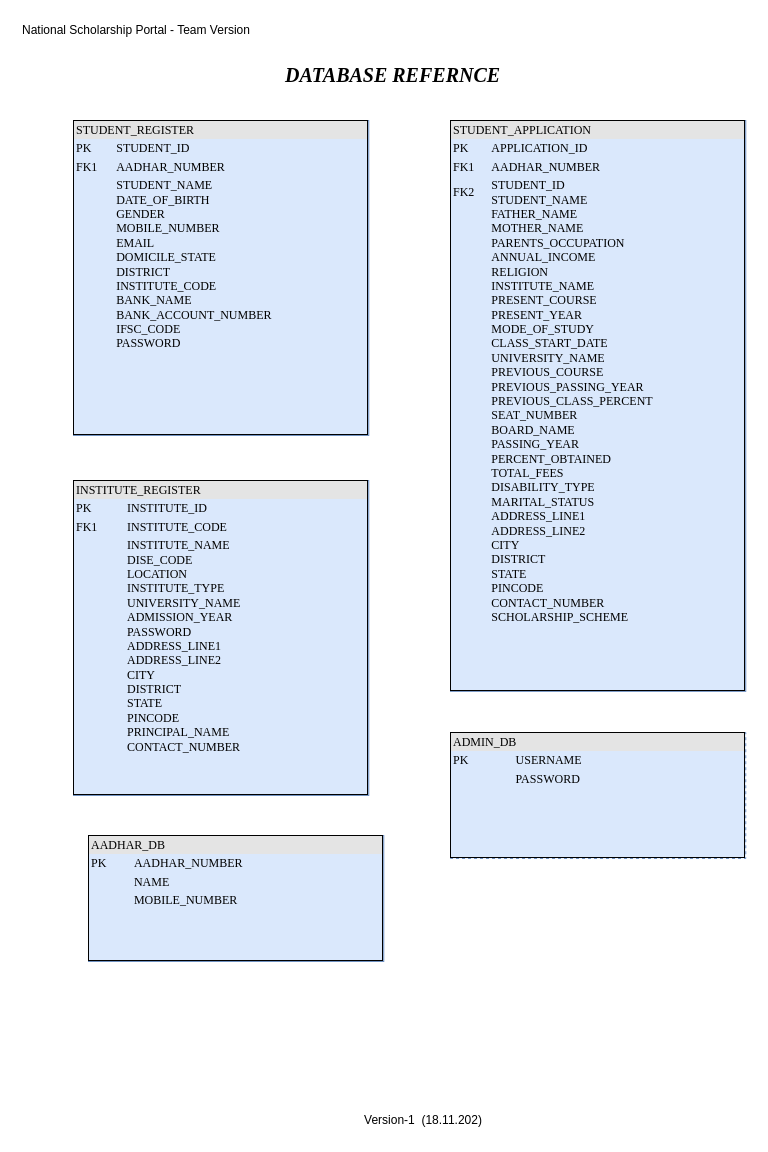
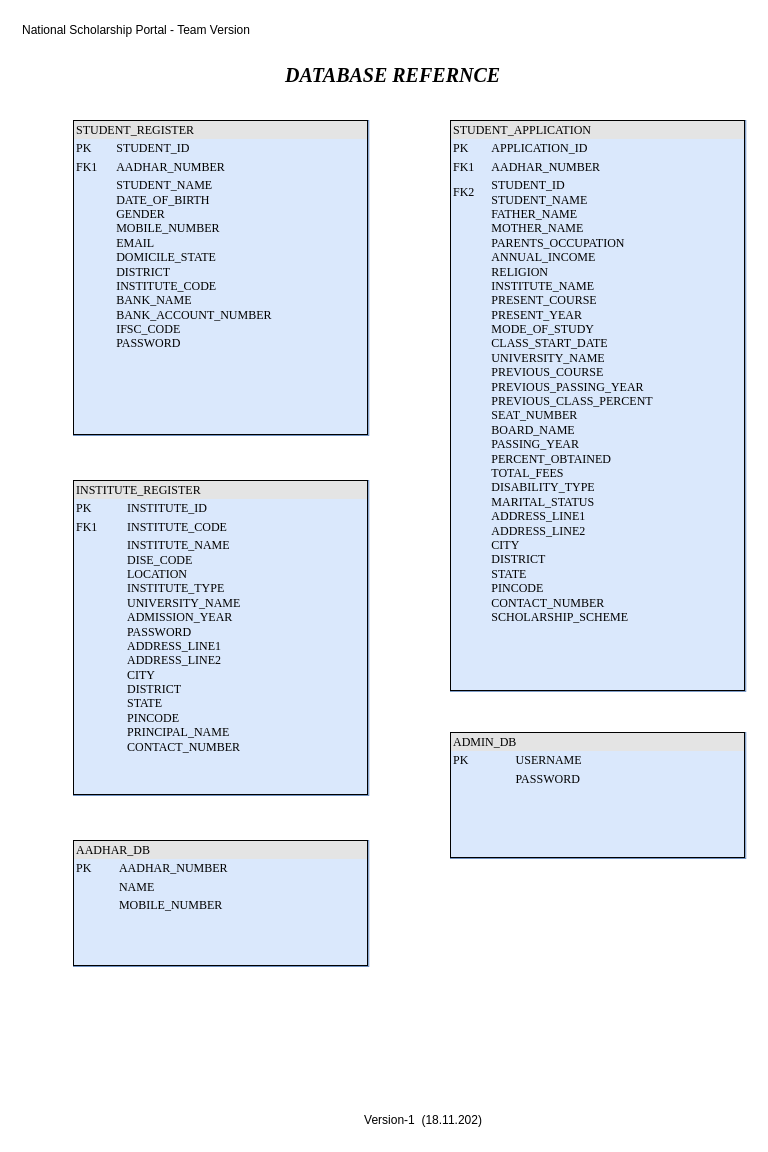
node "ADMIN_DB PK USERNAME PASSWORD": style dashed -> solid
node "AADHAR_DB PK AADHAR_NUMBER NAME MOBILE_NUMBER": moved (236, 898) -> (221, 903)
